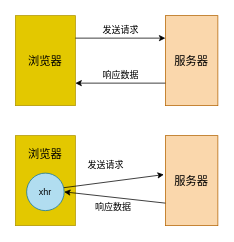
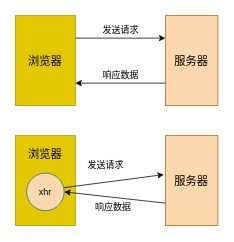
node "xhr": fillcolor #b1ddf0 -> #fad7ac
